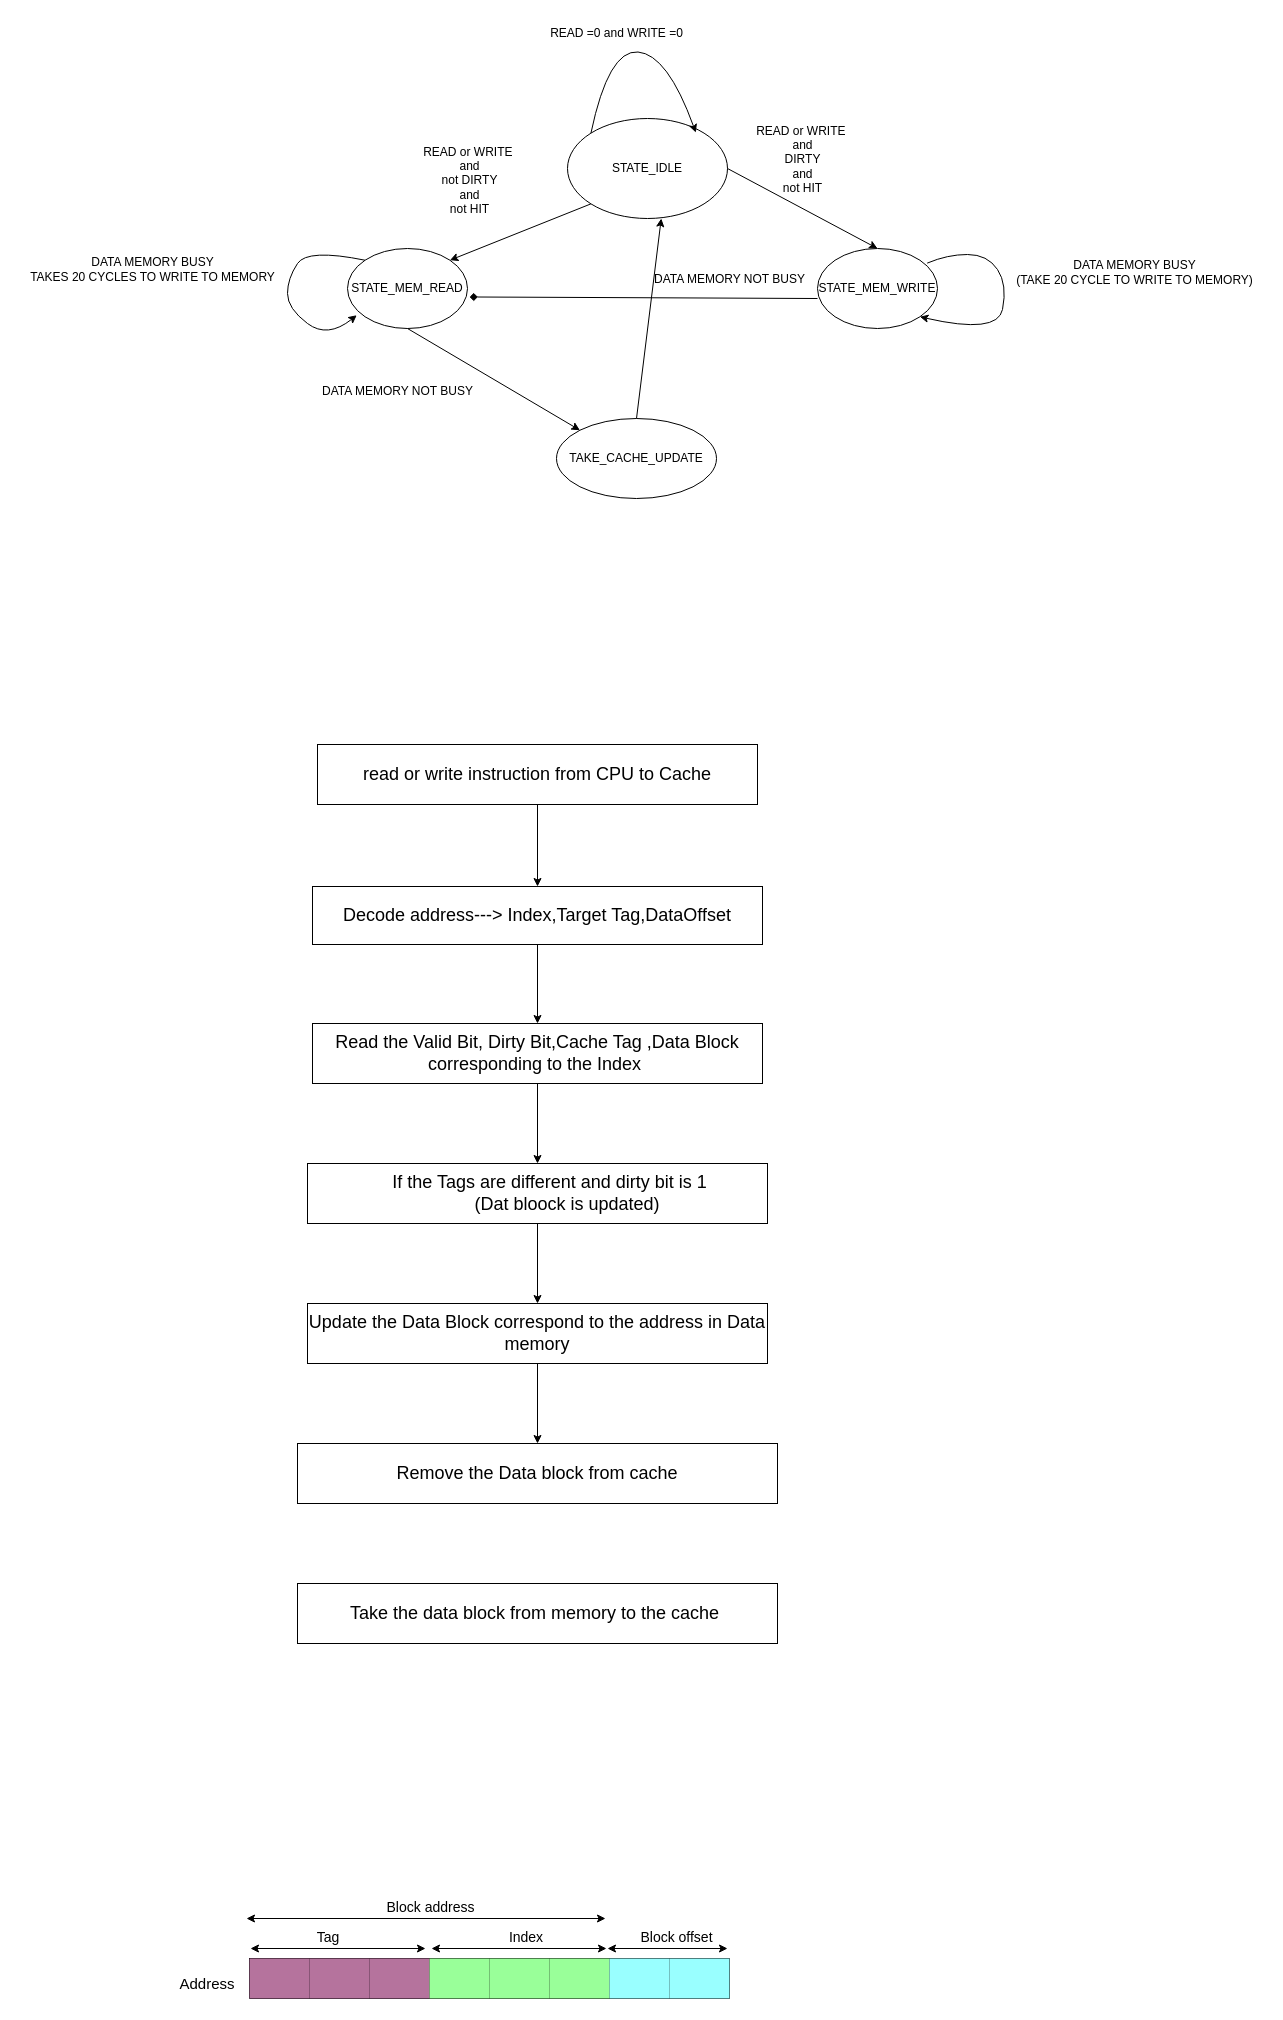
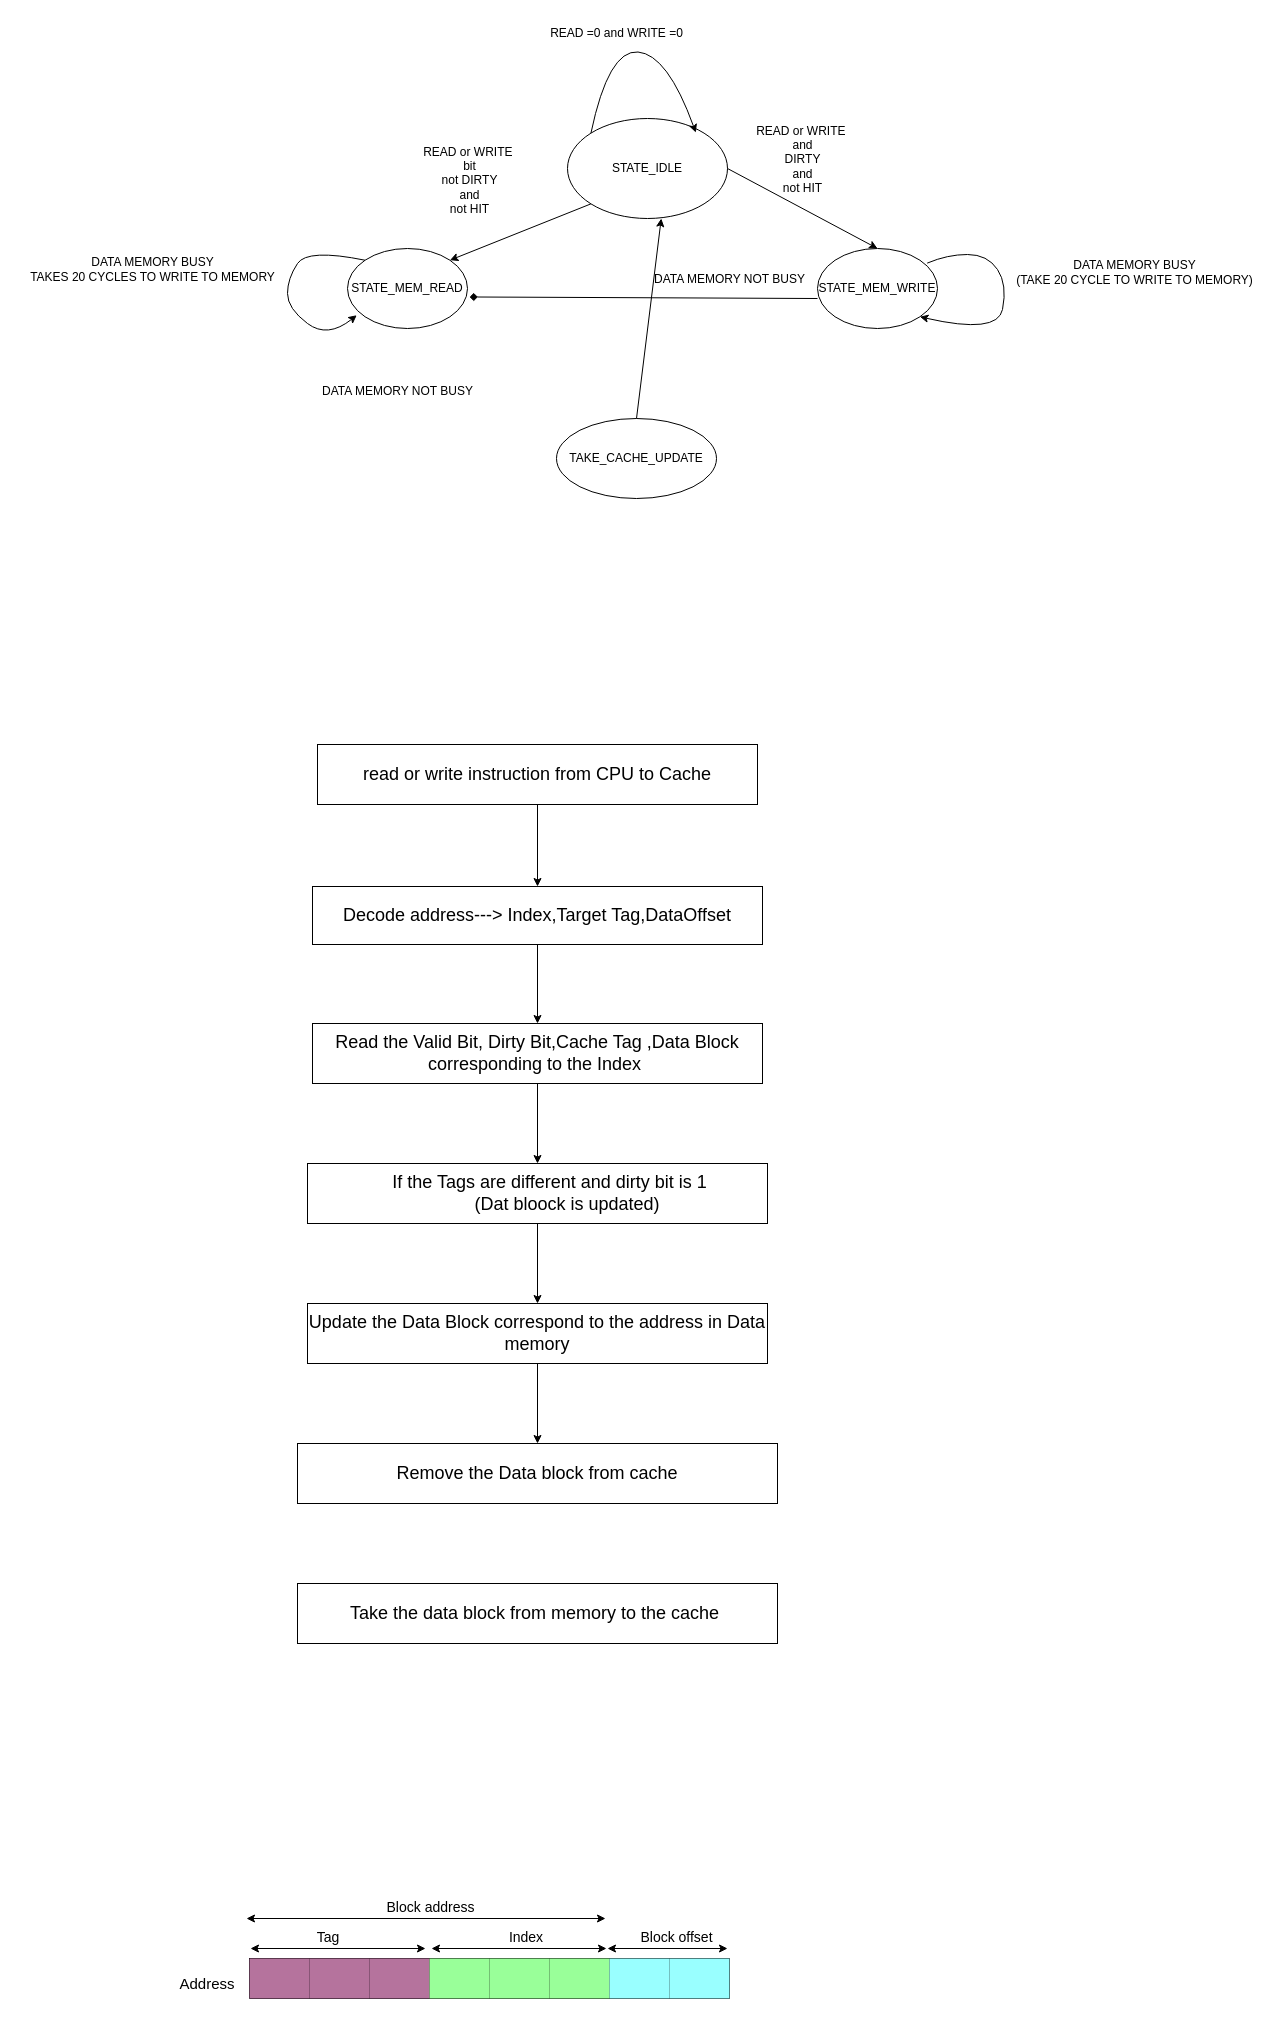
node "READ or WRITE and not DIRTY and not HIT": label "READ or WRITE and not DIRTY and not HIT" -> "READ or WRITE bit not DIRTY and not HIT"
edge "STATE_MEM_READ" -> "TAKE_CACHE_UPDATE": removed
